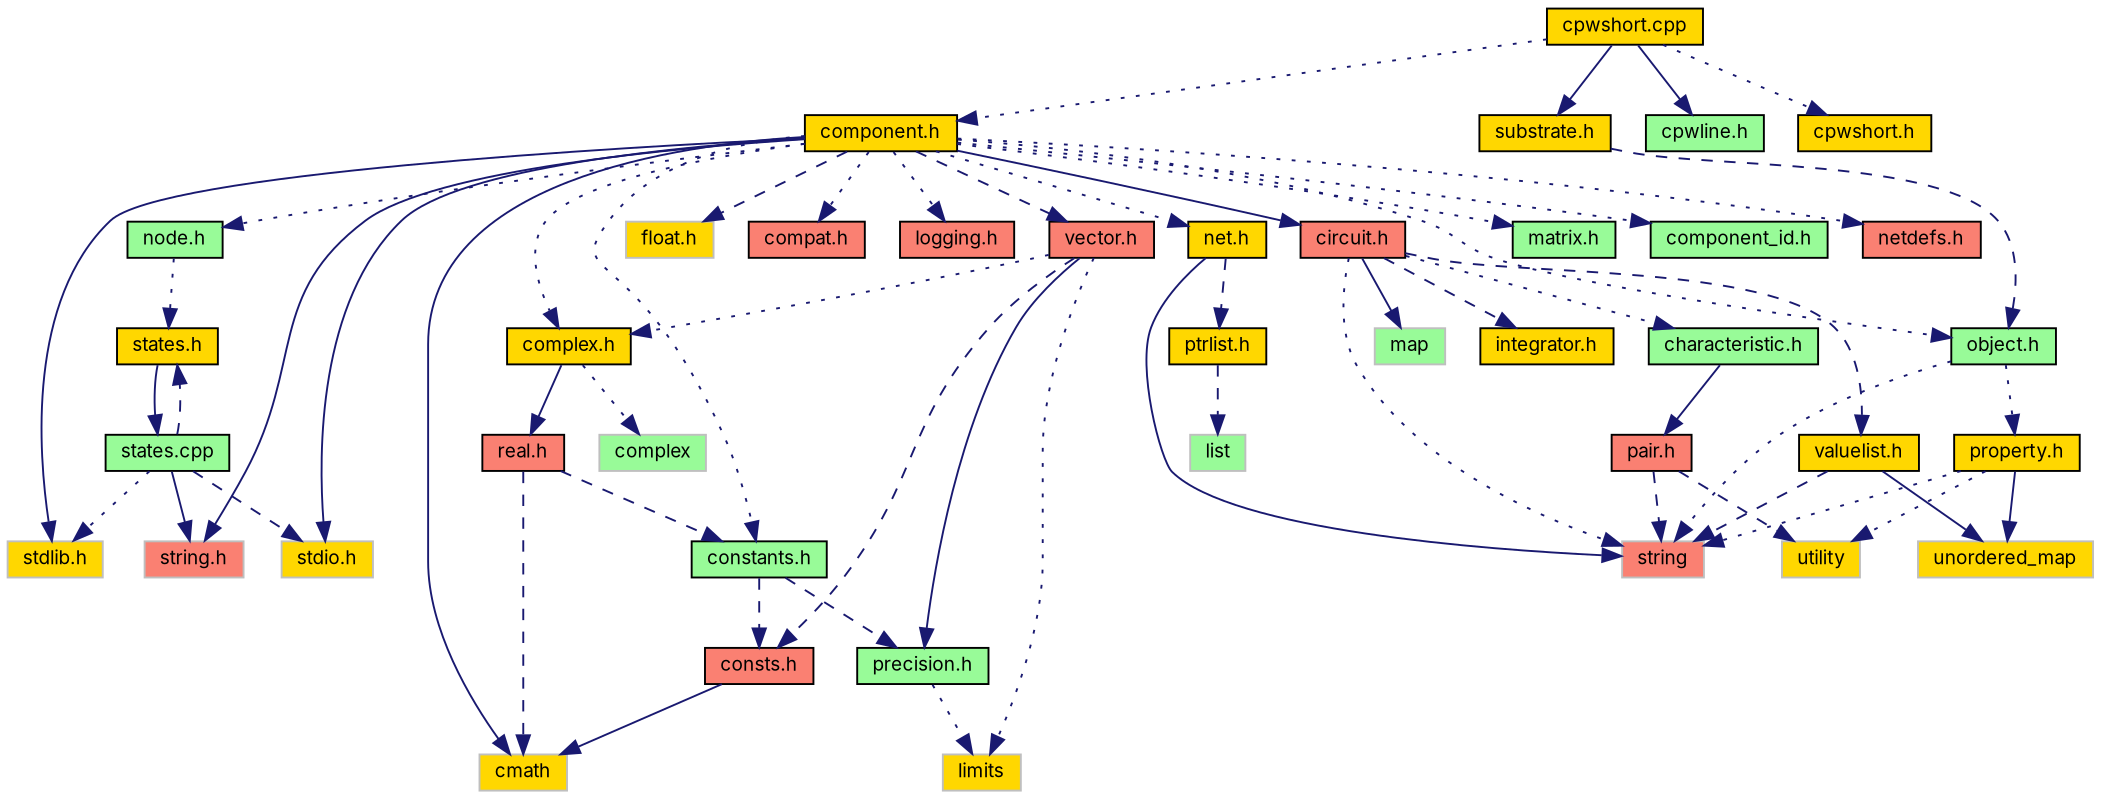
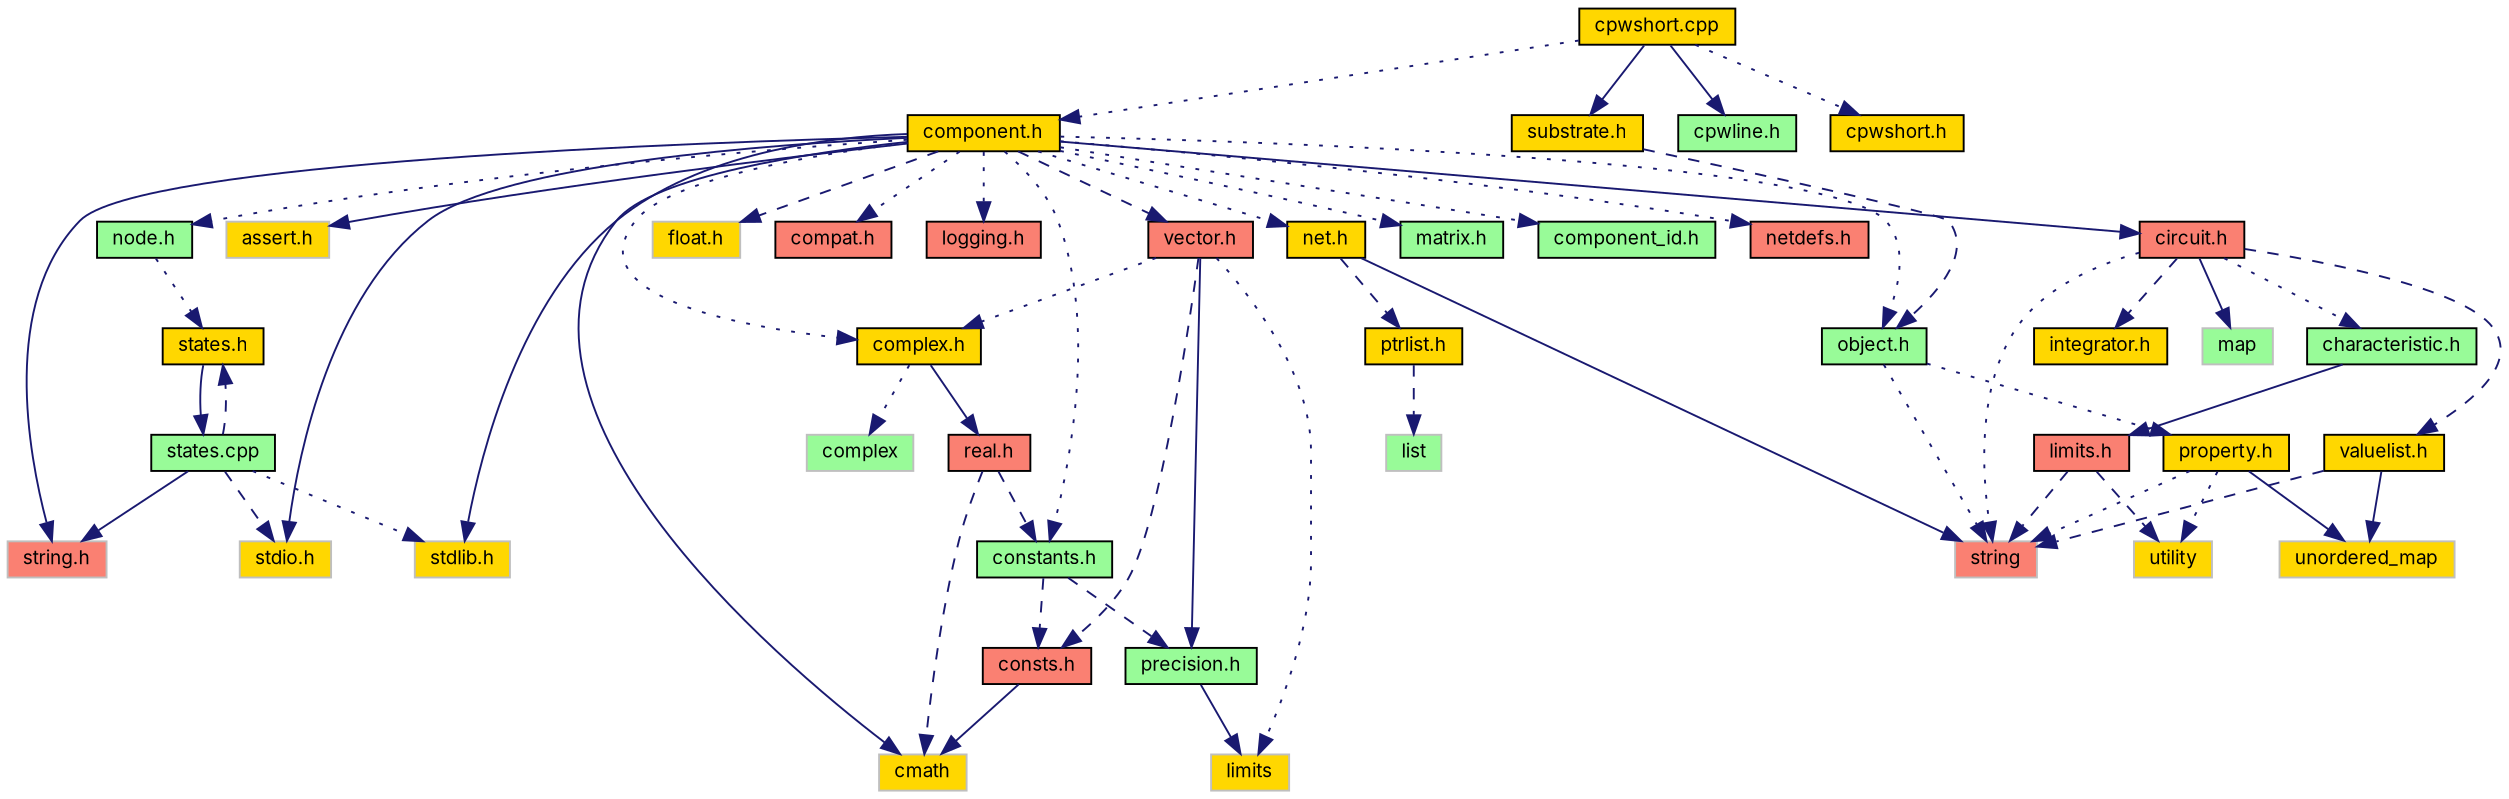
node "assert.h": added
node "pair.h": label "pair.h" -> "limits.h"
edge "precision.h" -> "limits": style dotted -> solid
